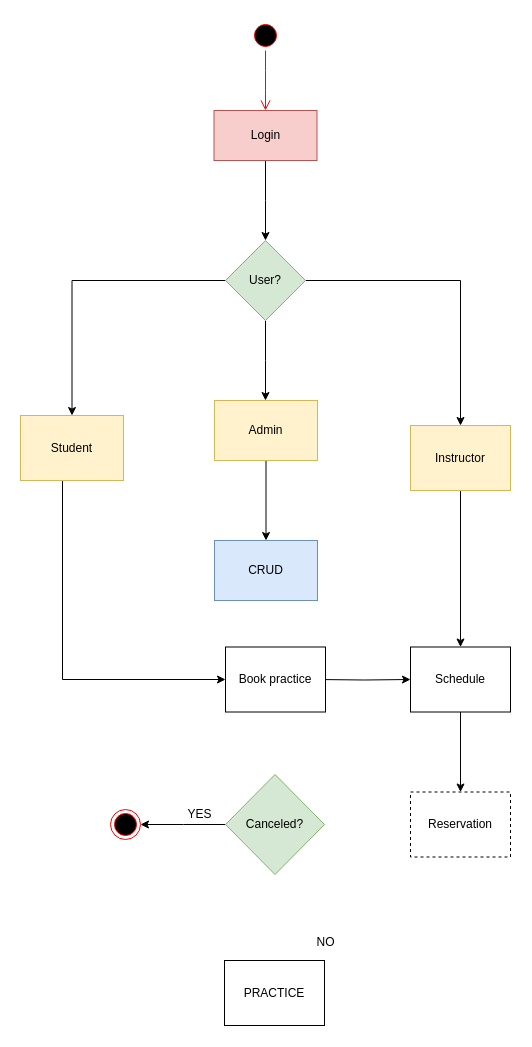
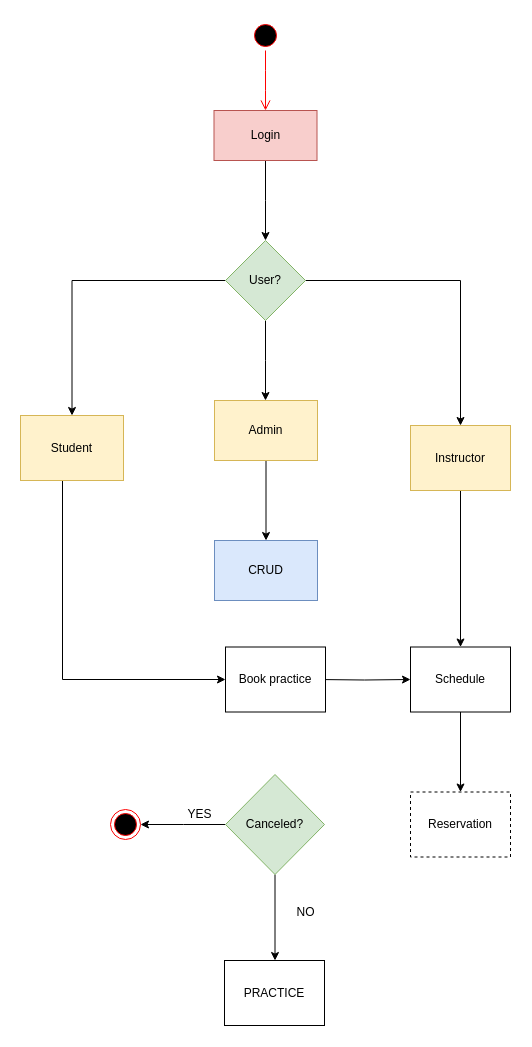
edge "Canceled?" -> "PRACTICE": added
node "NO": moved (326, 943) -> (306, 913)
